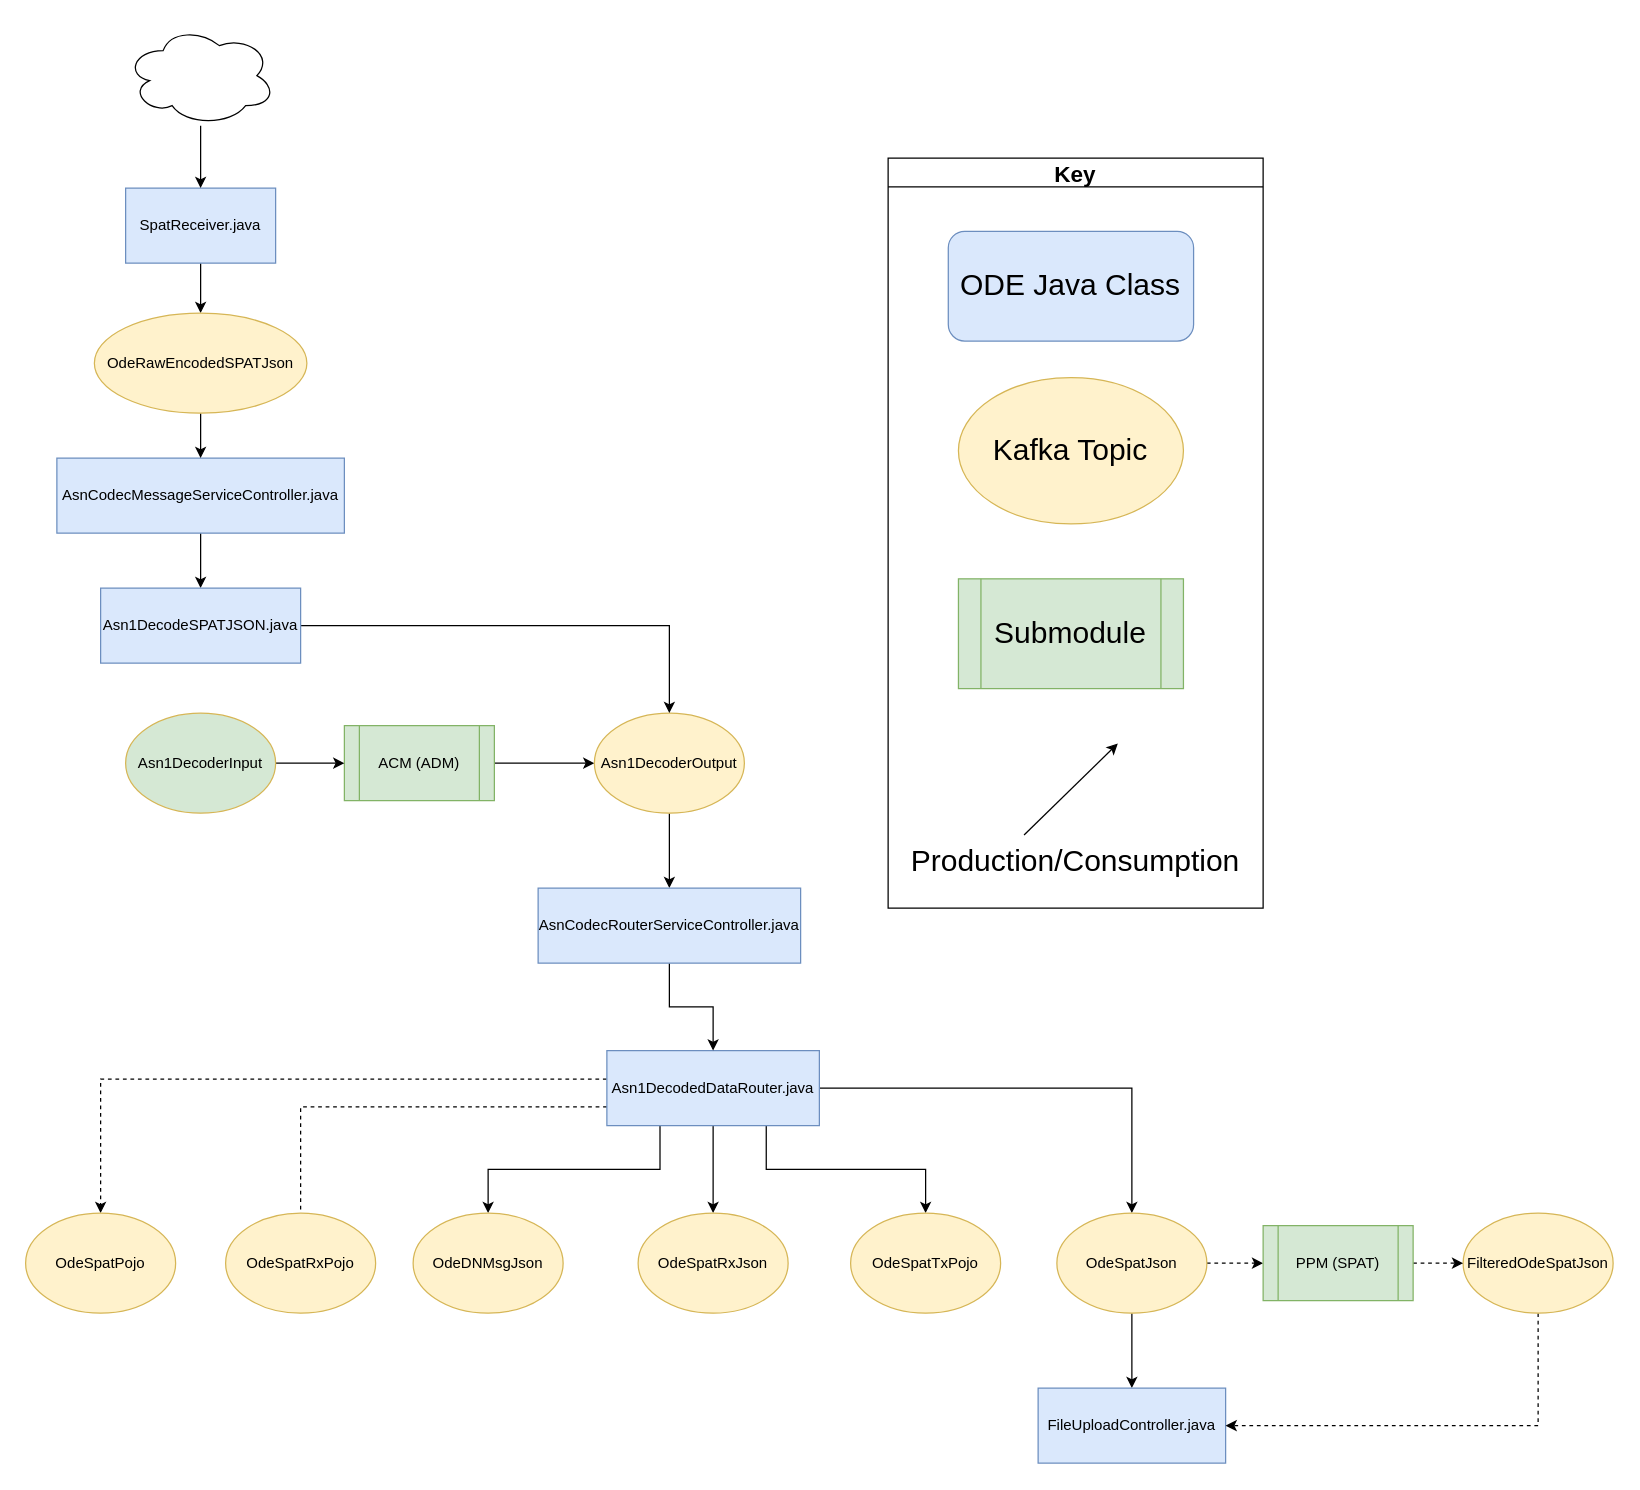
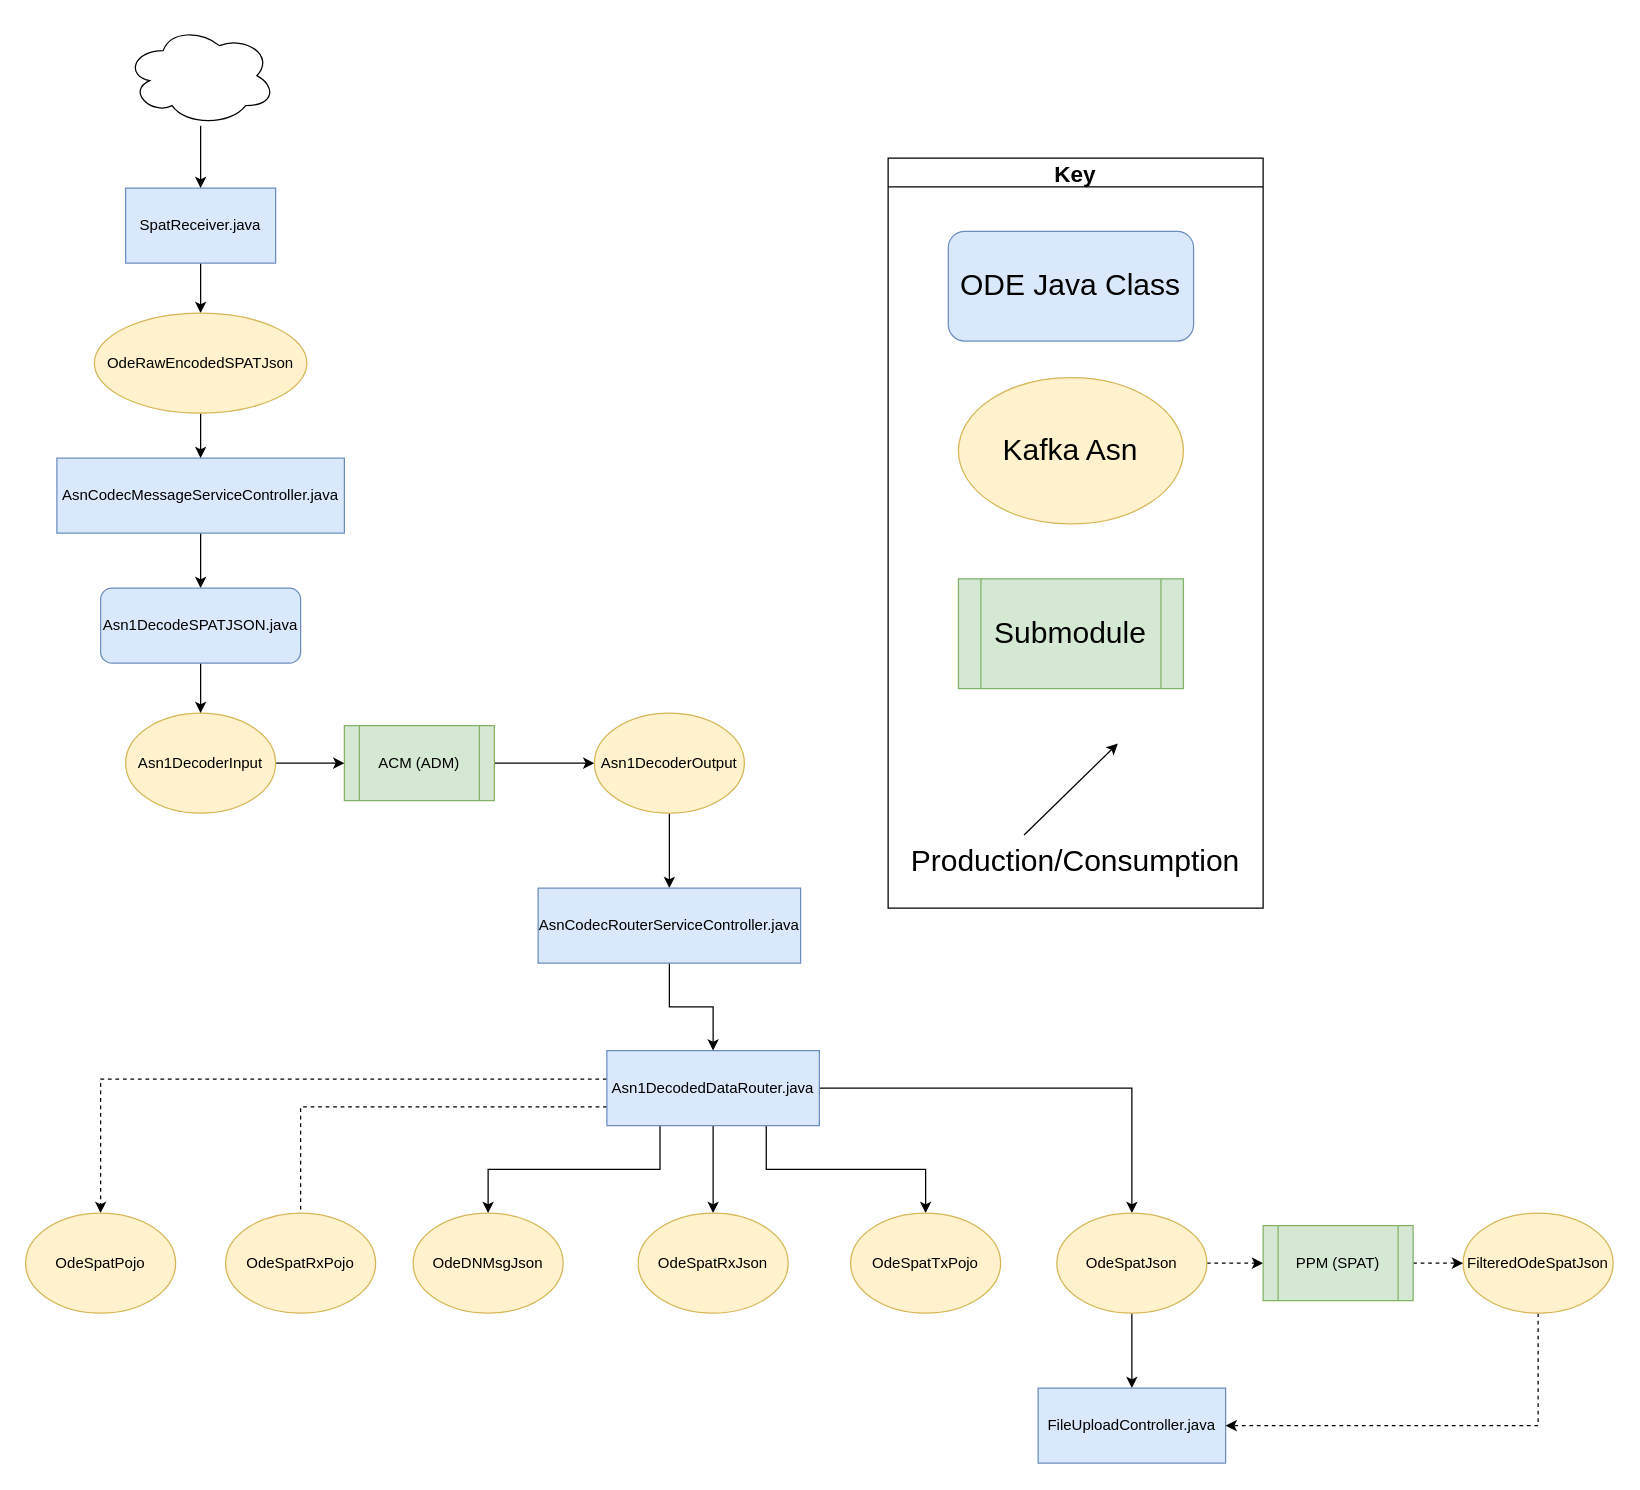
node "Kafka Topic": label "Kafka Topic" -> "Kafka Asn"
node "Asn1DecodeSPATJSON.java": shape rectangle -> rounded rectangle
edge "Asn1DecodeSPATJSON.java" -> "Asn1DecoderOutput": now "Asn1DecodeSPATJSON.java" -> "Asn1DecoderInput"
node "Asn1DecoderInput": fillcolor #d5e8d4 -> #fff2cc
